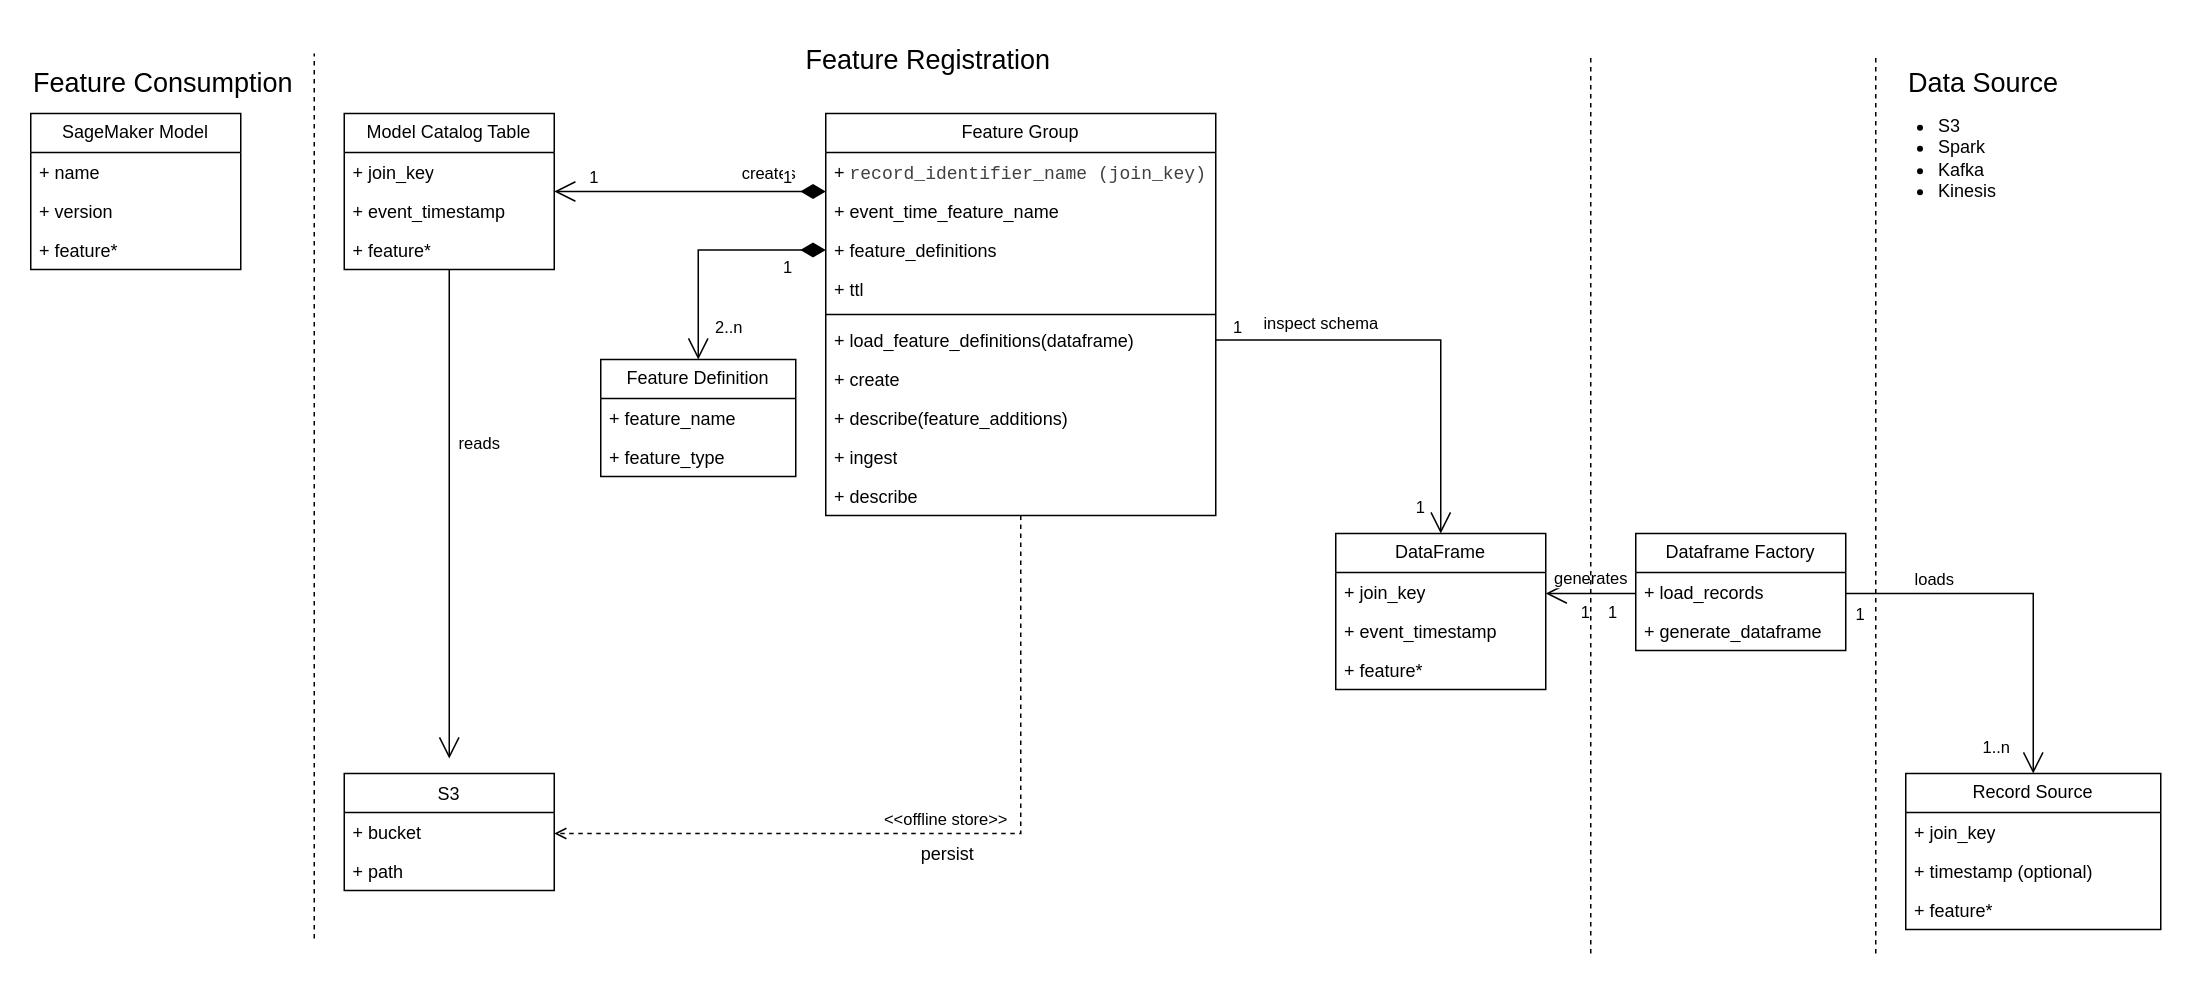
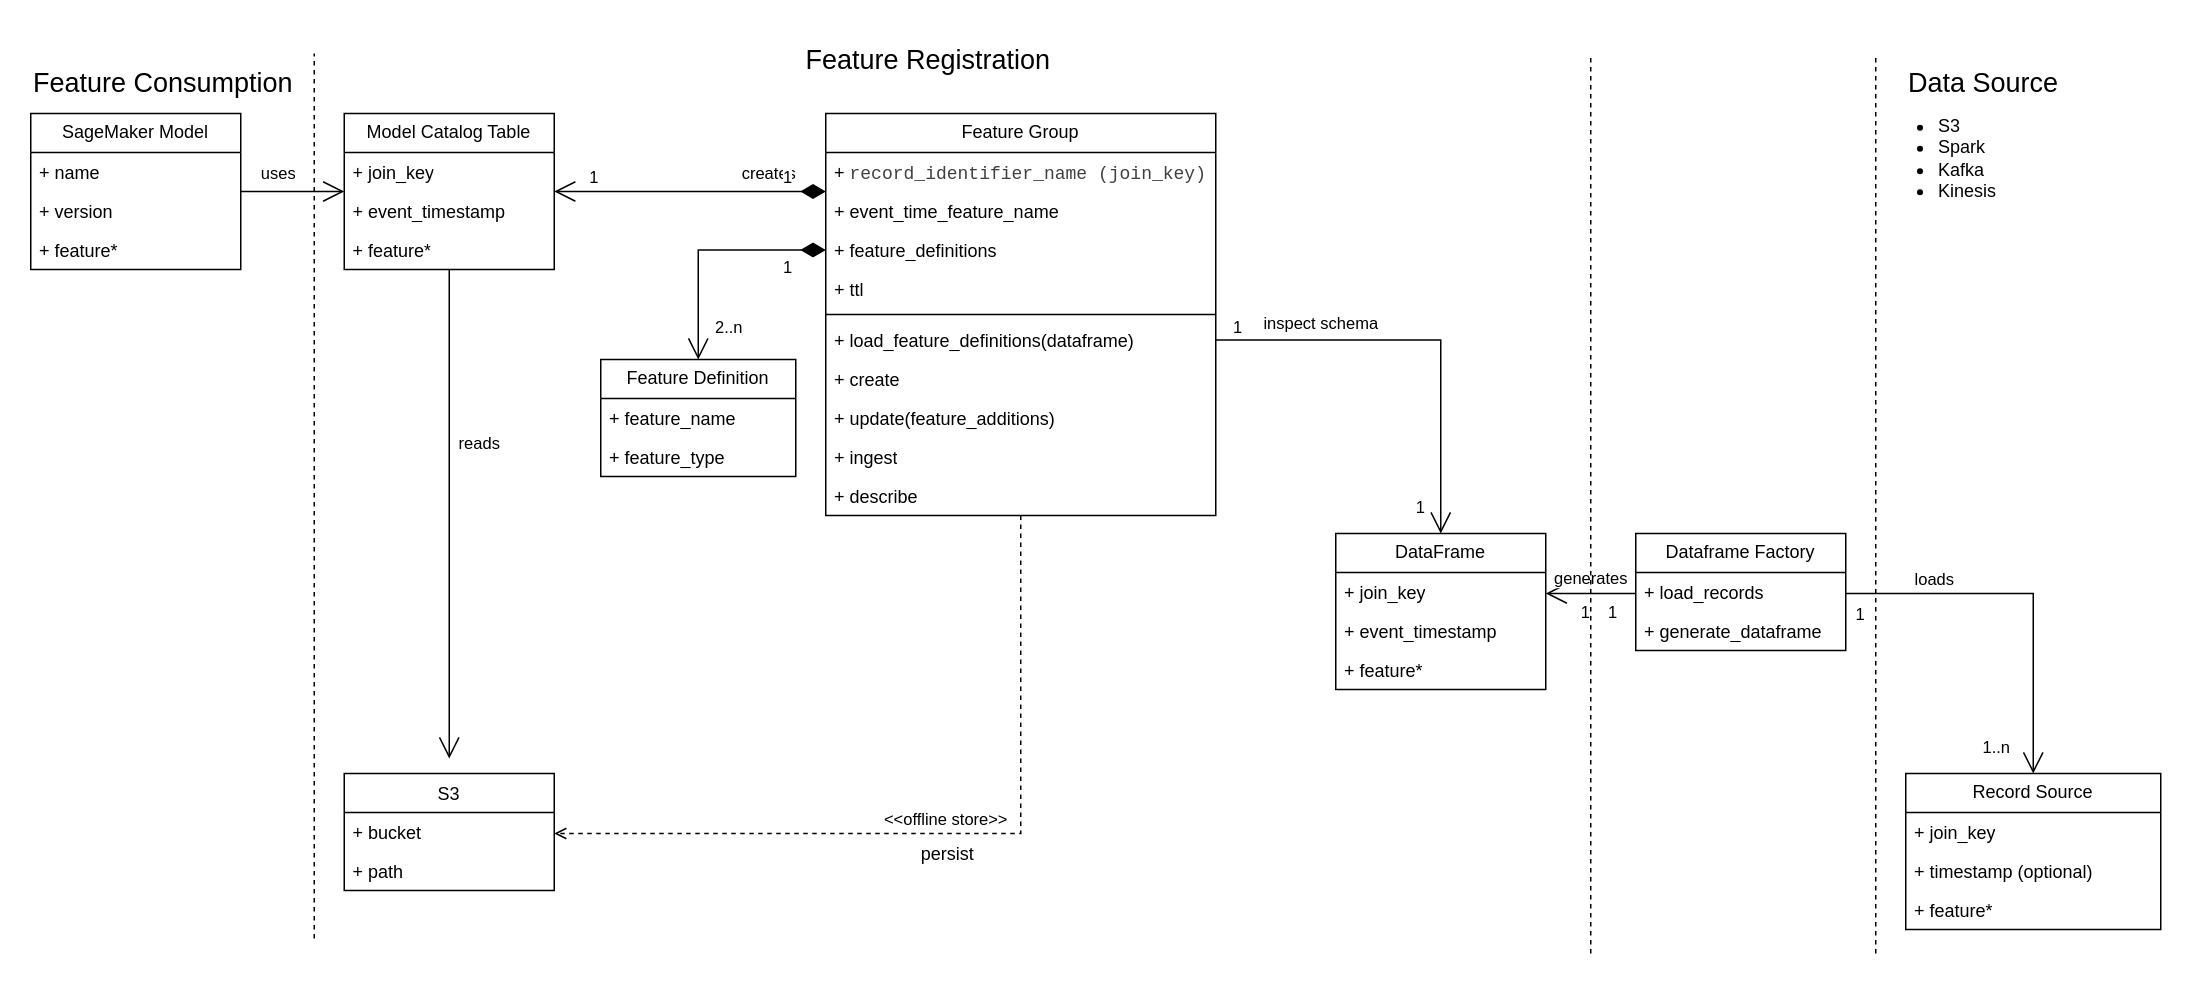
edge "SageMaker Model" -> "Model Catalog Table": added, label "uses"
node "+ describe(feature_additions)": label "+ describe(feature_additions)" -> "+ update(feature_additions)"
